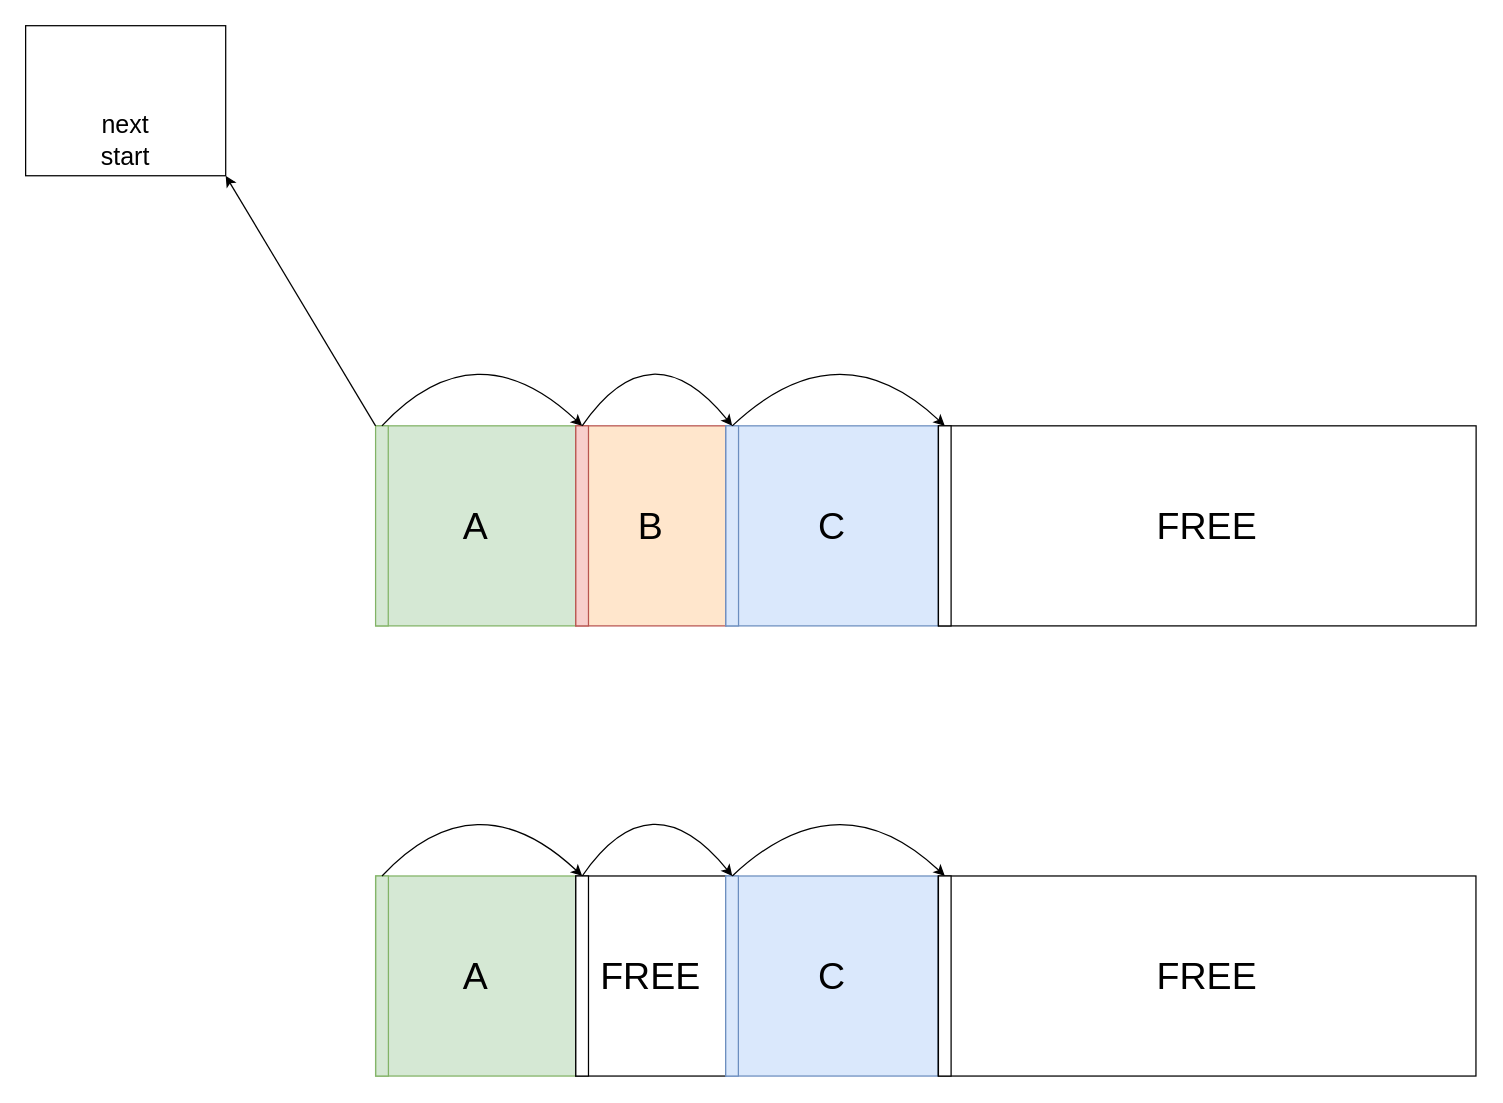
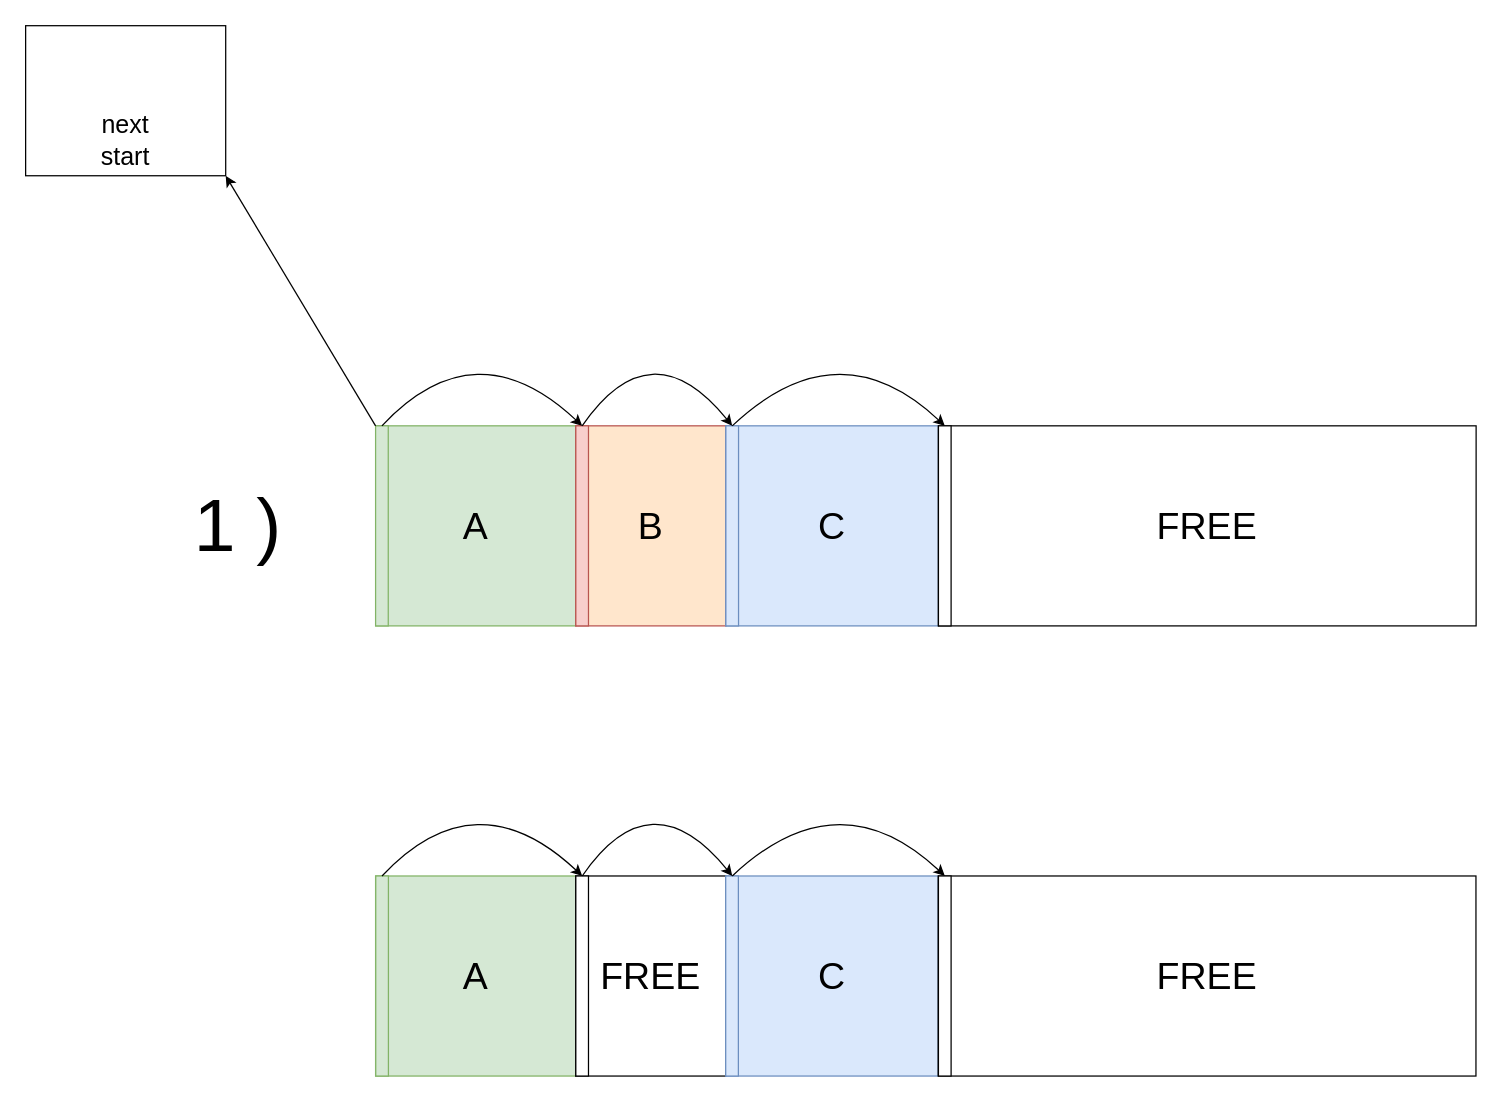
node "1 )": added
